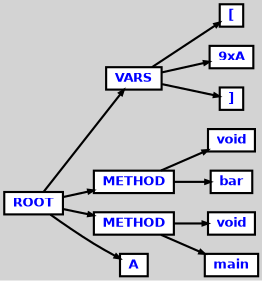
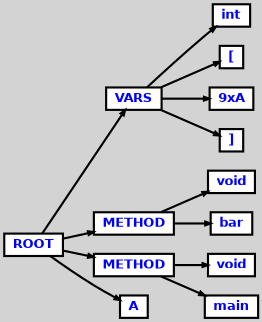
node "int": added
